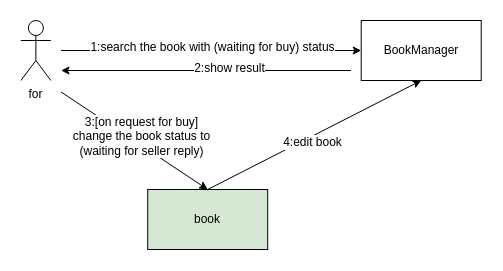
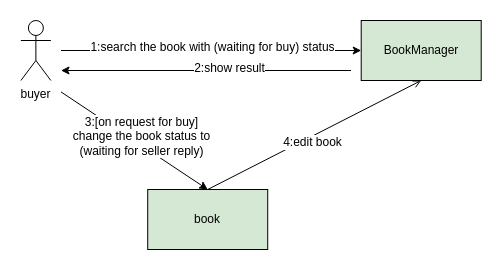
node "BookManager": fillcolor #ffffff -> #d5e8d4
edge "book" -> "BookManager": arrowhead classic -> open
node "for": label "for" -> "buyer"
